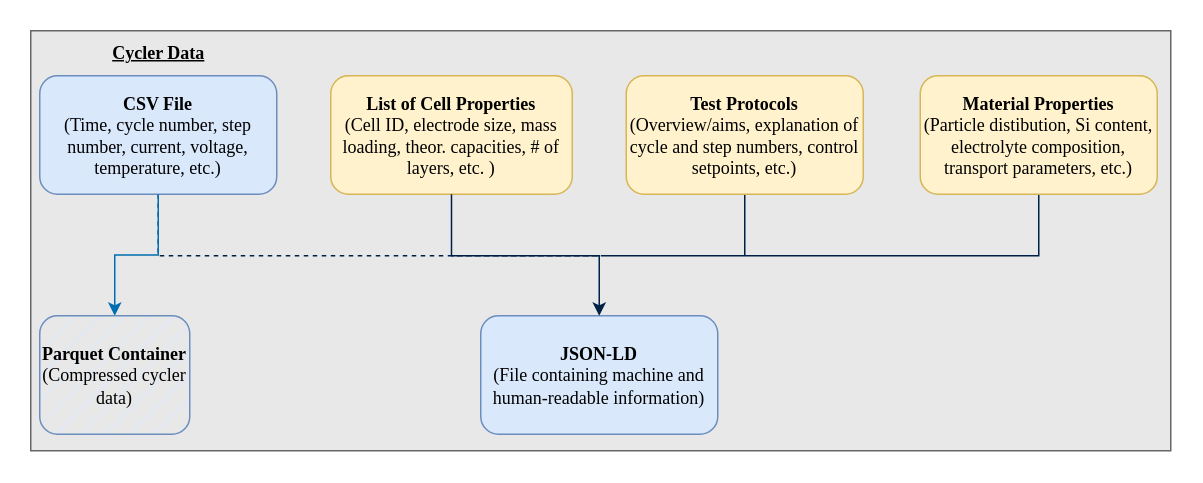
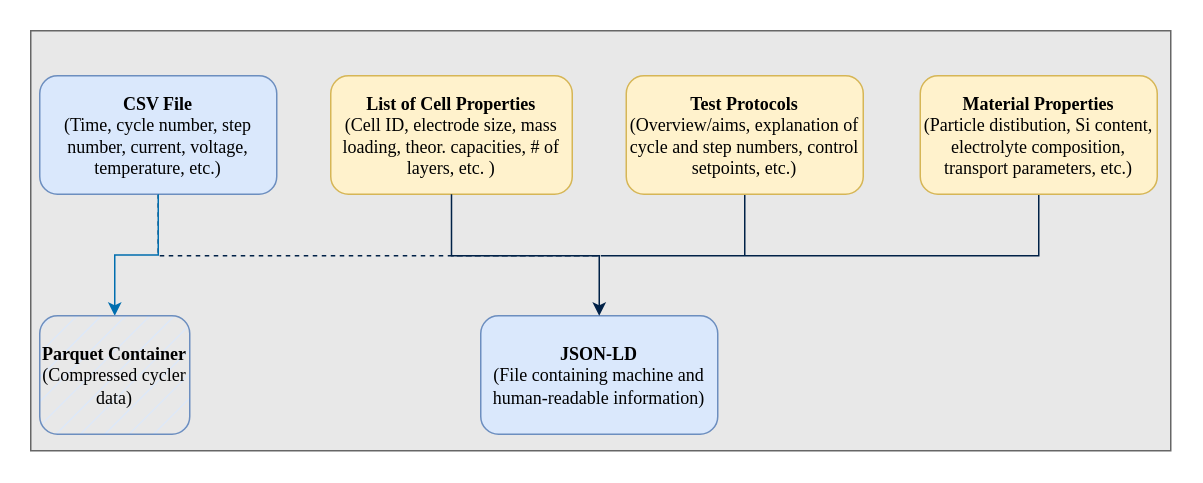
node "Cycler Data": removed
